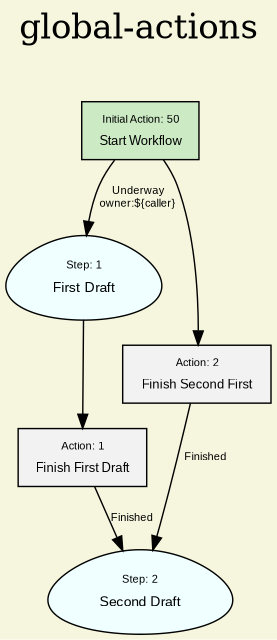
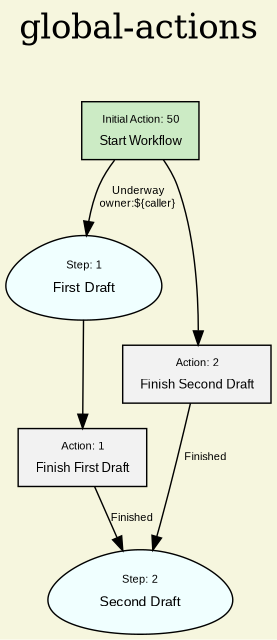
node "Action: 2": text "Finish Second First" -> "Finish Second Draft"
